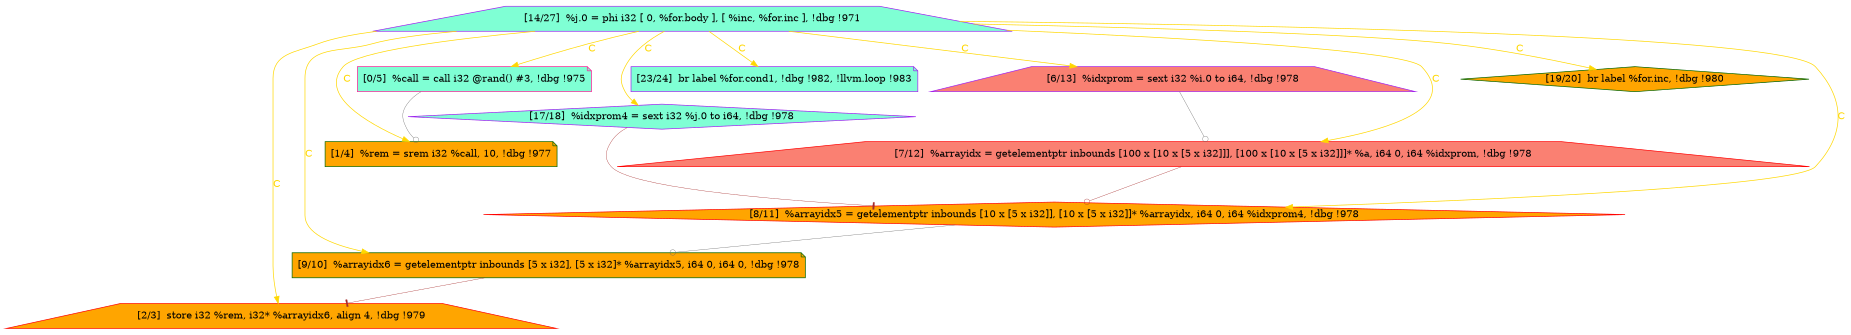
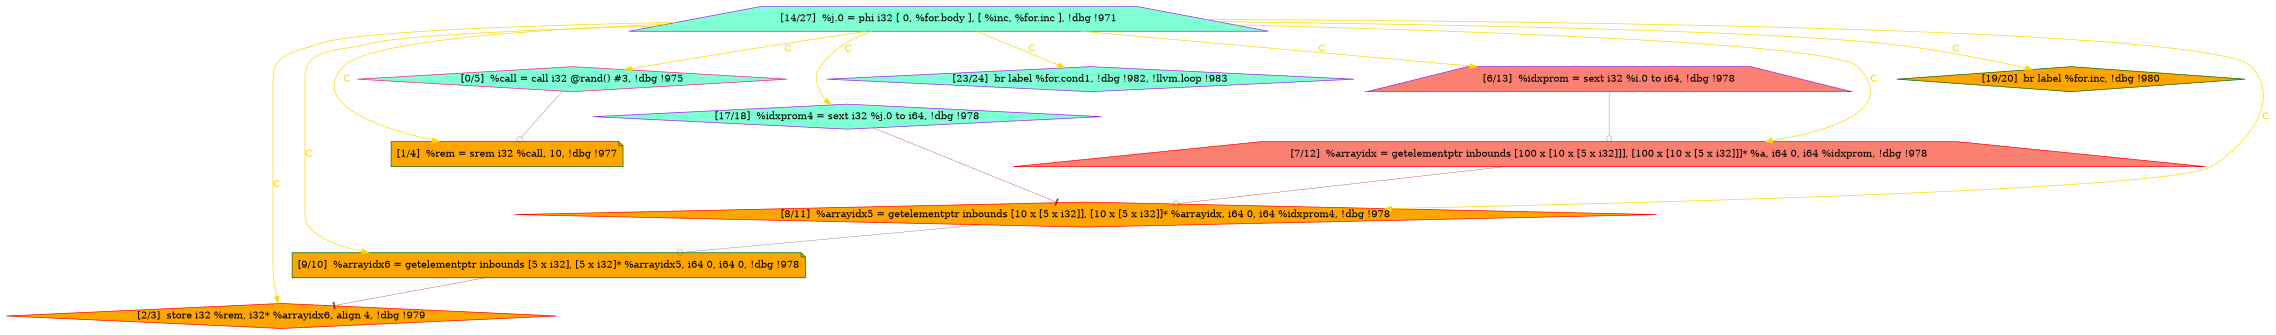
node "[0/5]  %call = call i32 @rand() #3, !dbg !975": shape note -> diamond
node "[23/24]  br label %for.cond1, !dbg !982, !llvm.loop !983": shape note -> diamond
node "[2/3]  store i32 %rem, i32* %arrayidx6, align 4, !dbg !979": shape trapezium -> diamond
